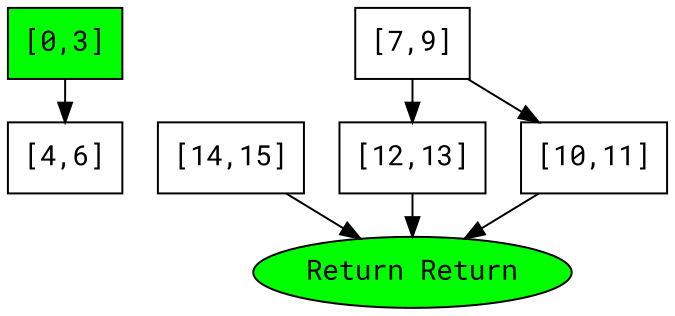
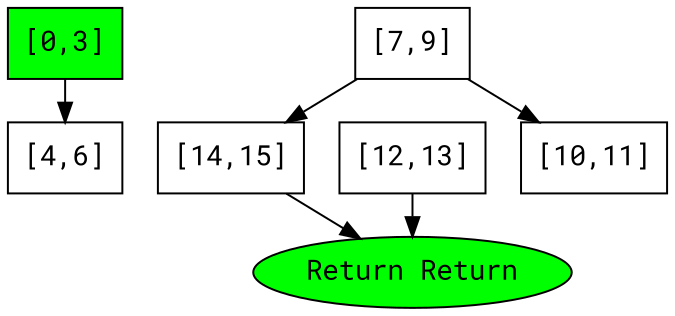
edge "[7,9]" -> "[12,13]": now "[7,9]" -> "[14,15]"
edge "[10,11]" -> "Return Return": removed
